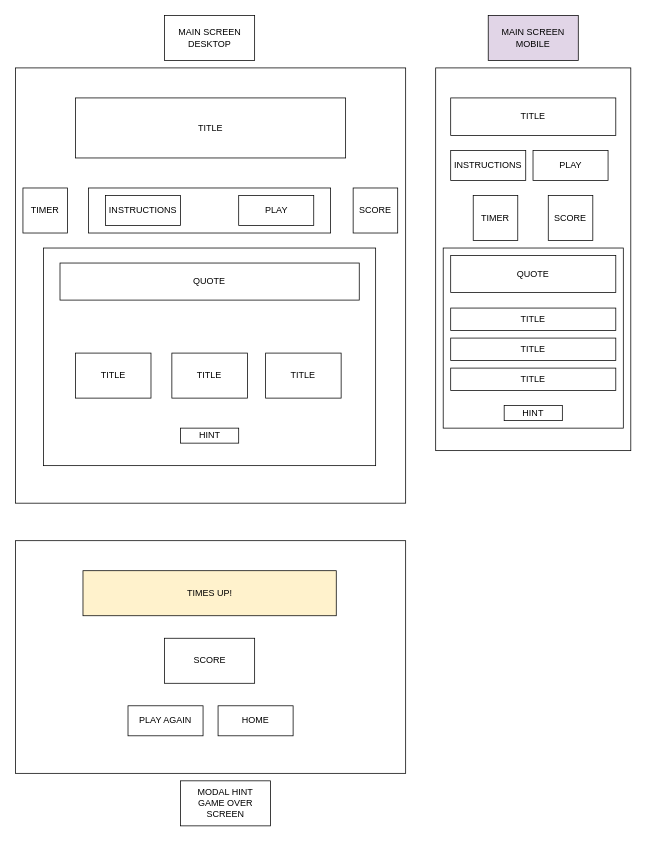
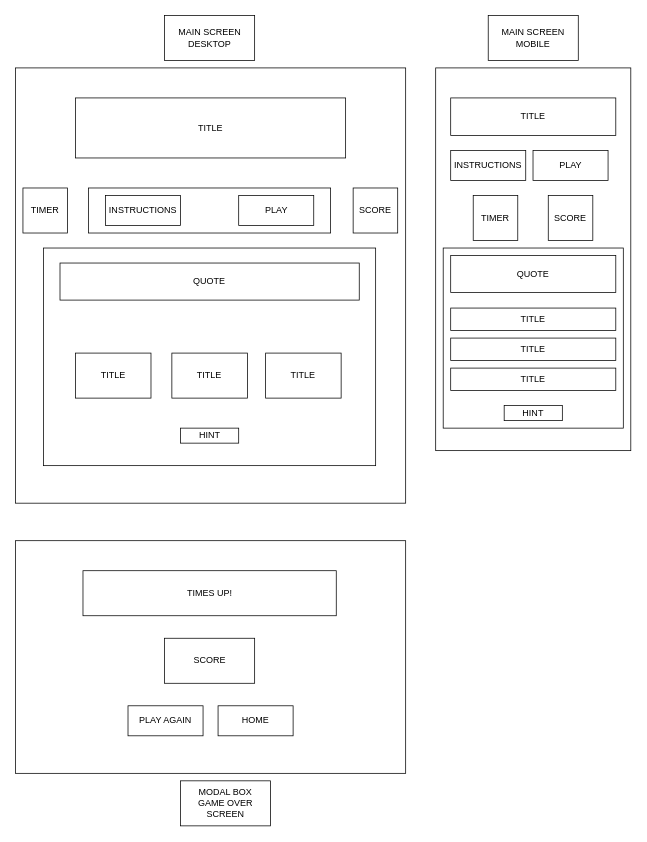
node "MAIN SCREEN MOBILE": fillcolor #e1d5e7 -> #ffffff
node "TIMES UP!": fillcolor #fff2cc -> #ffffff
node "MODAL HINT GAME OVER SCREEN": label "MODAL HINT GAME OVER SCREEN" -> "MODAL BOX GAME OVER SCREEN"
